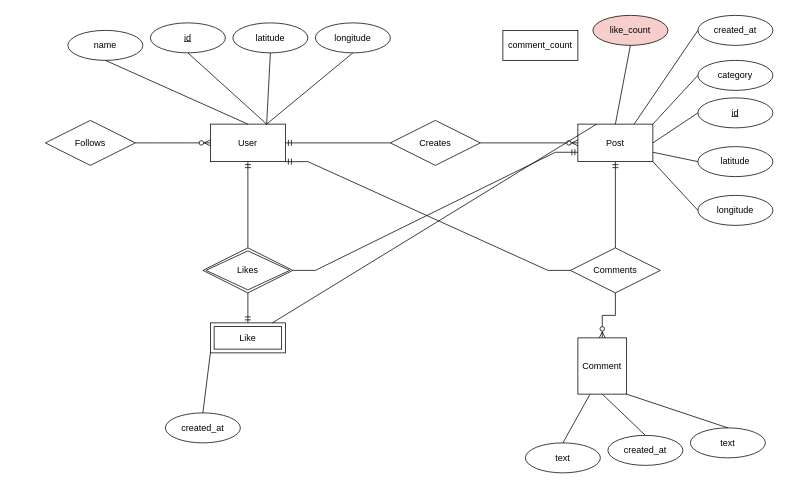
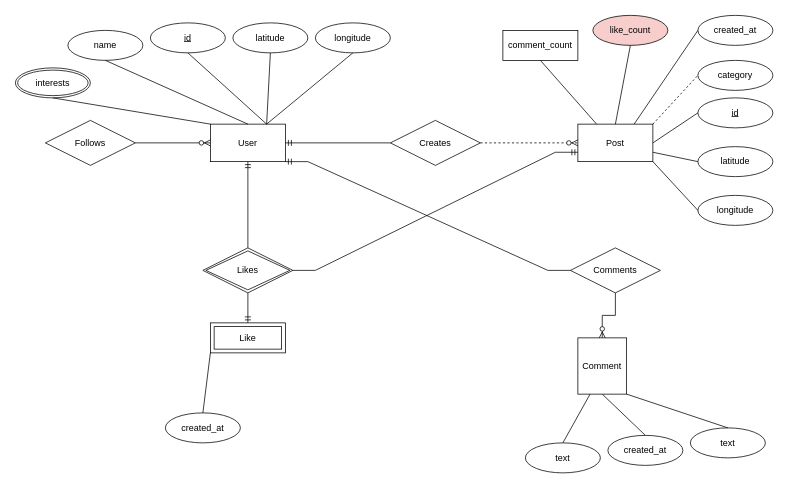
node "interests": added
edge "category" -- "Post": style solid -> dashed
edge "interests" -- "User": added
edge "Creates" -> "Post": style solid -> dashed
edge "Comments" -> "Post": removed
edge "Post" -- "Like": now "Post" -- "comment_count"
